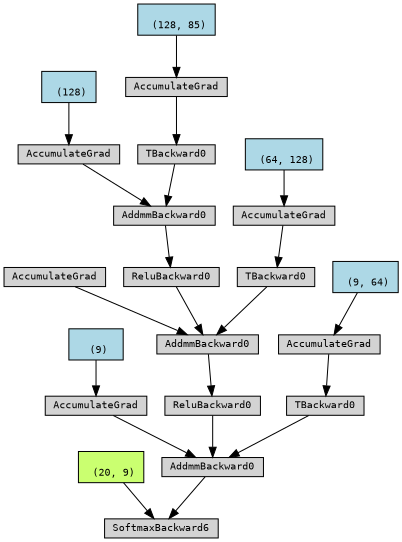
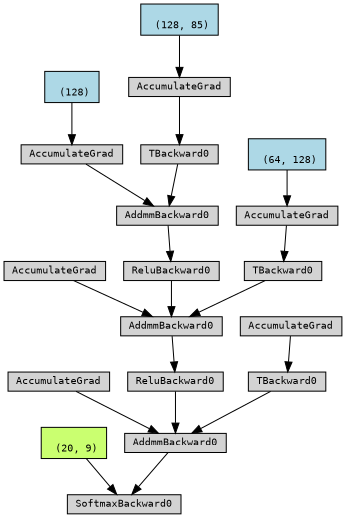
node "(9, 64)": removed
node "(9)": removed
node "SoftmaxBackward6": label "SoftmaxBackward6" -> "SoftmaxBackward0"
